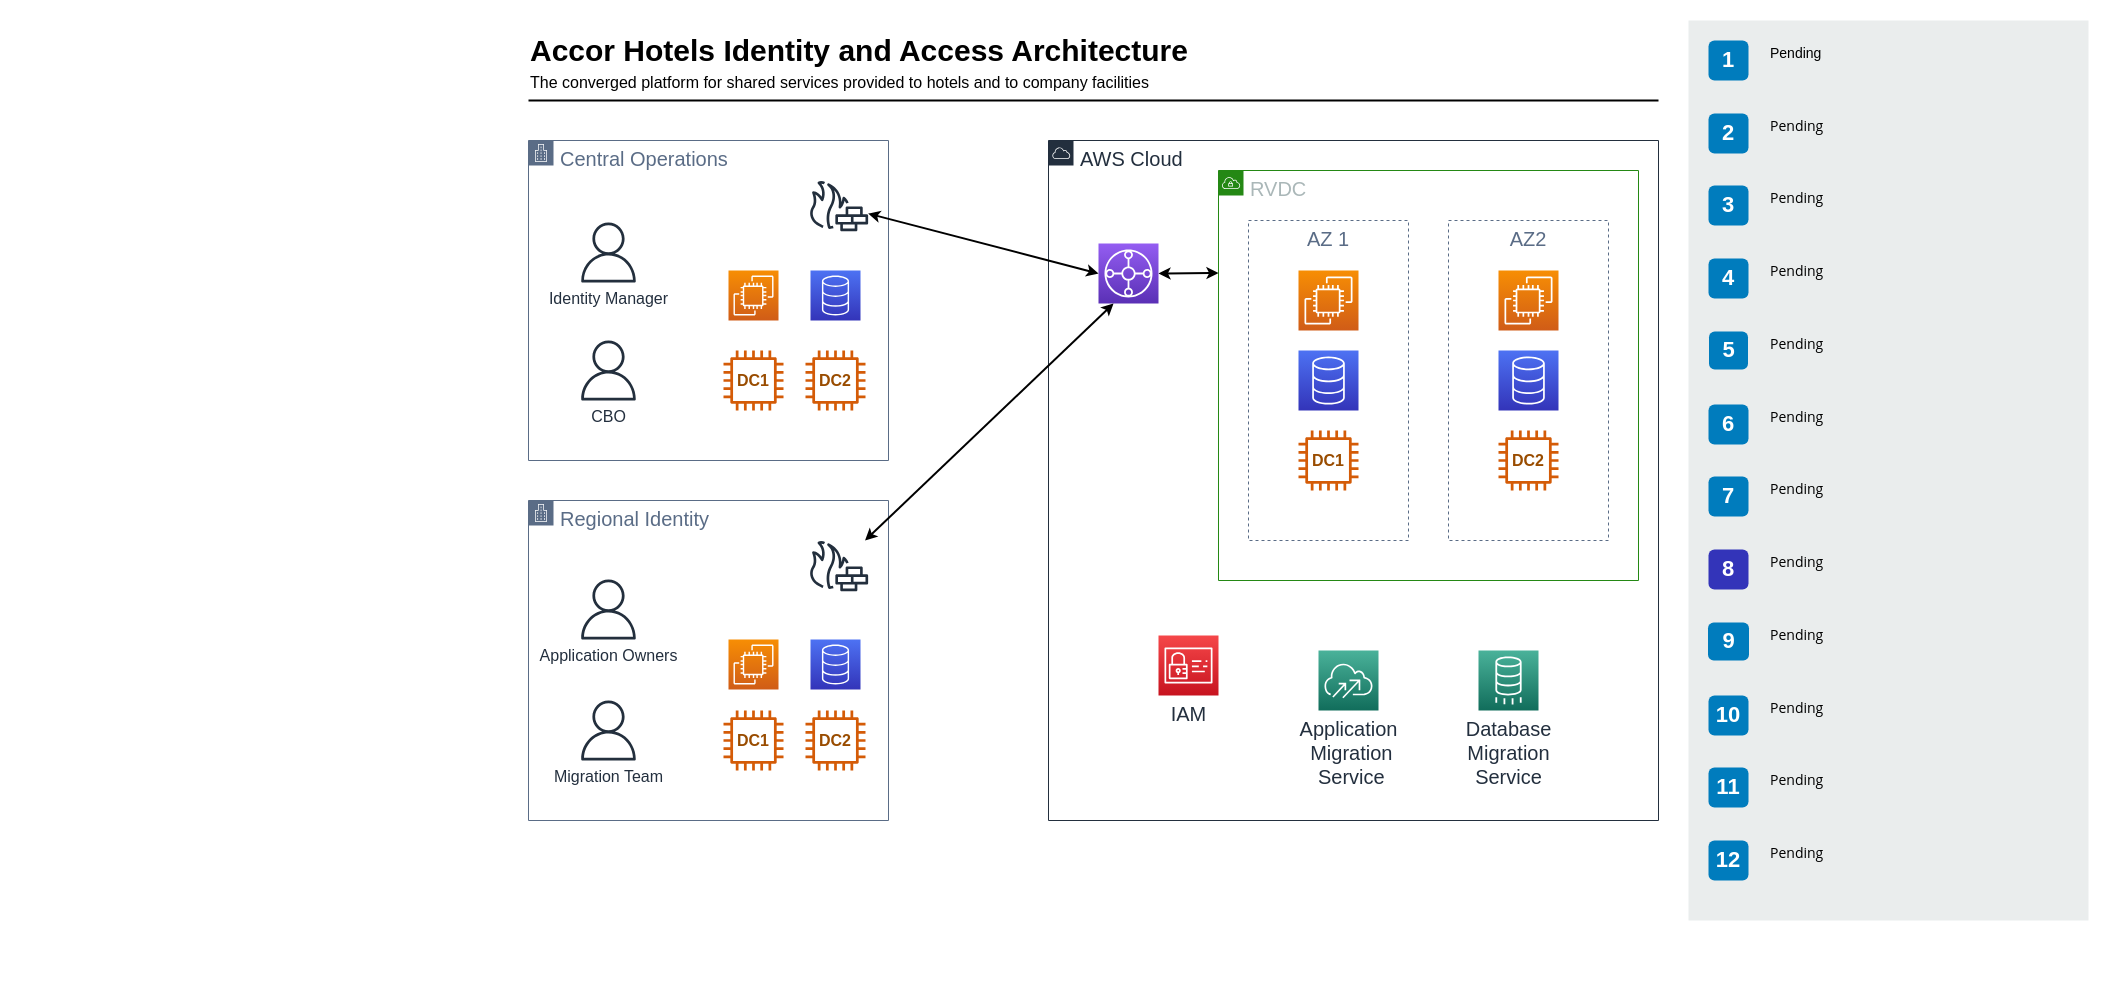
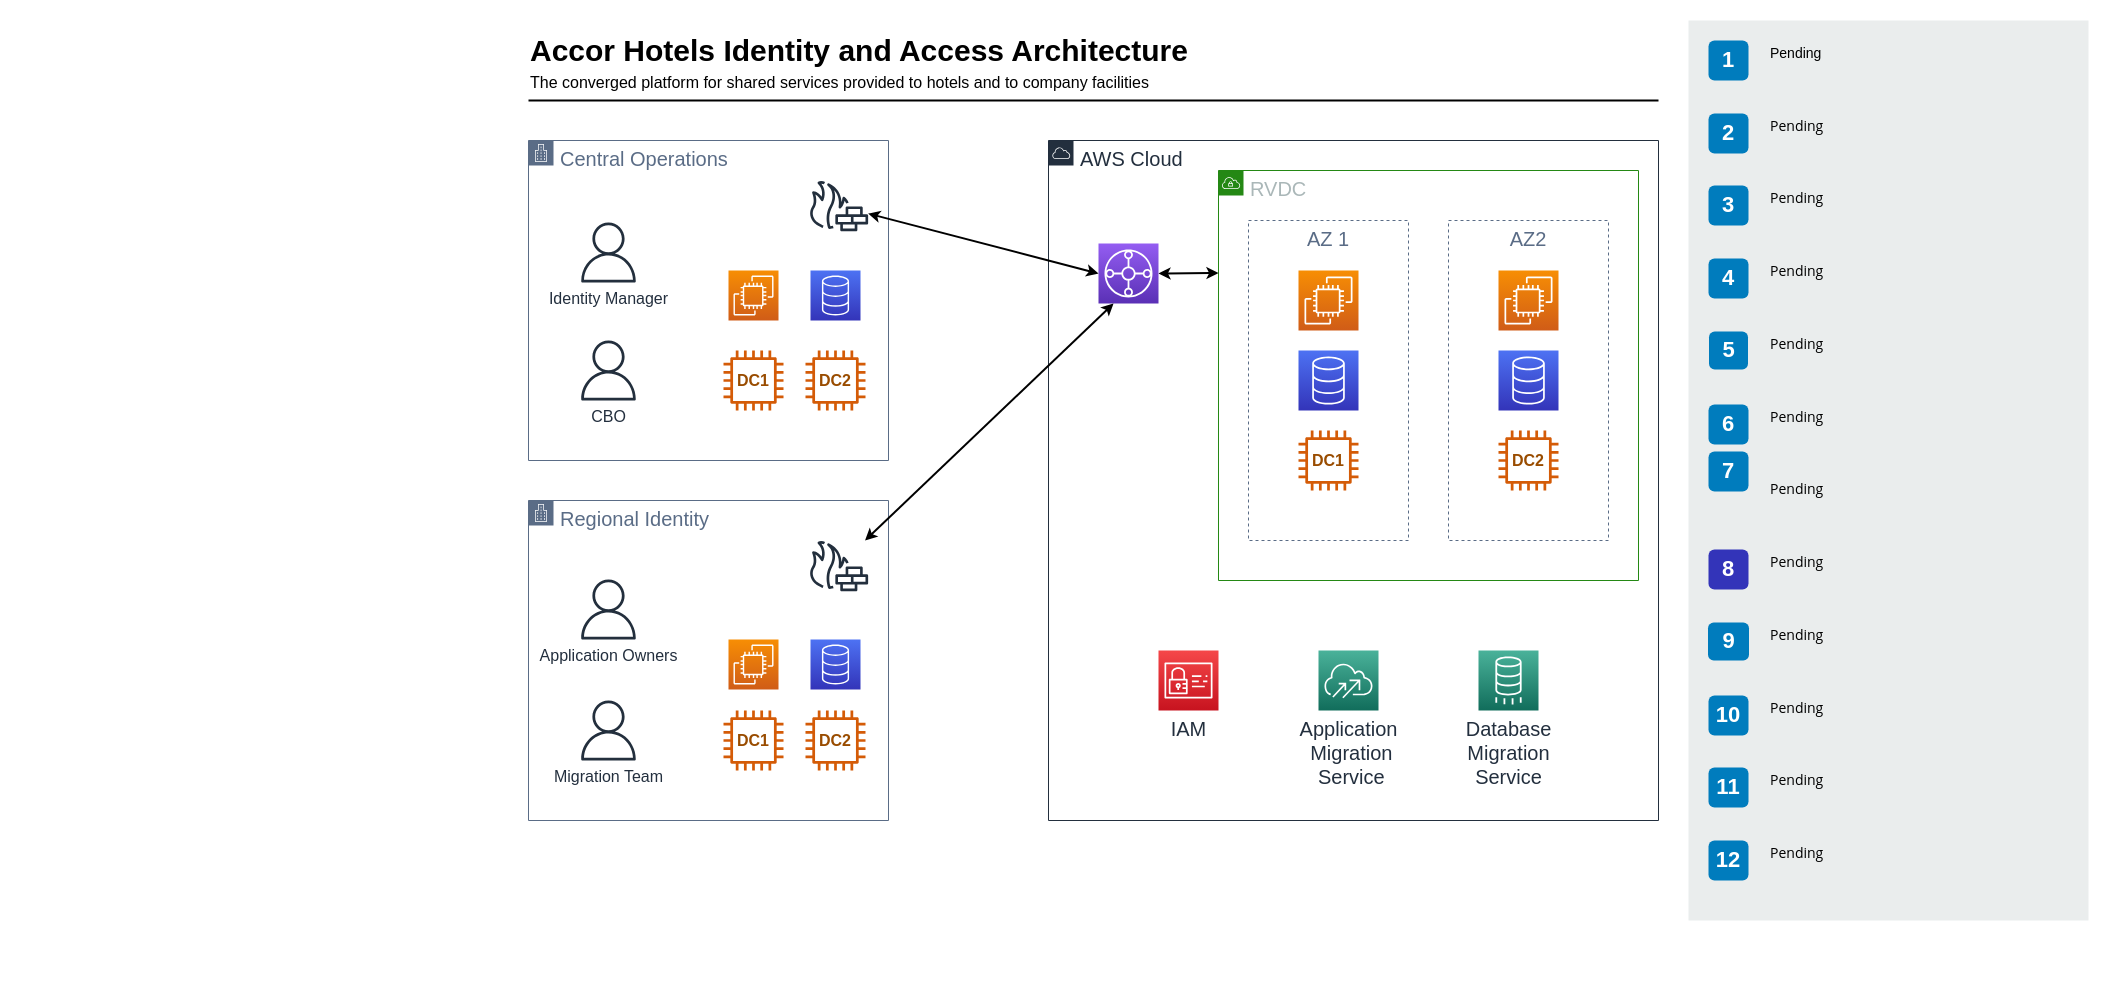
node "7": moved (1729, 497) -> (1729, 472)
node "IAM": moved (1189, 666) -> (1189, 681)
